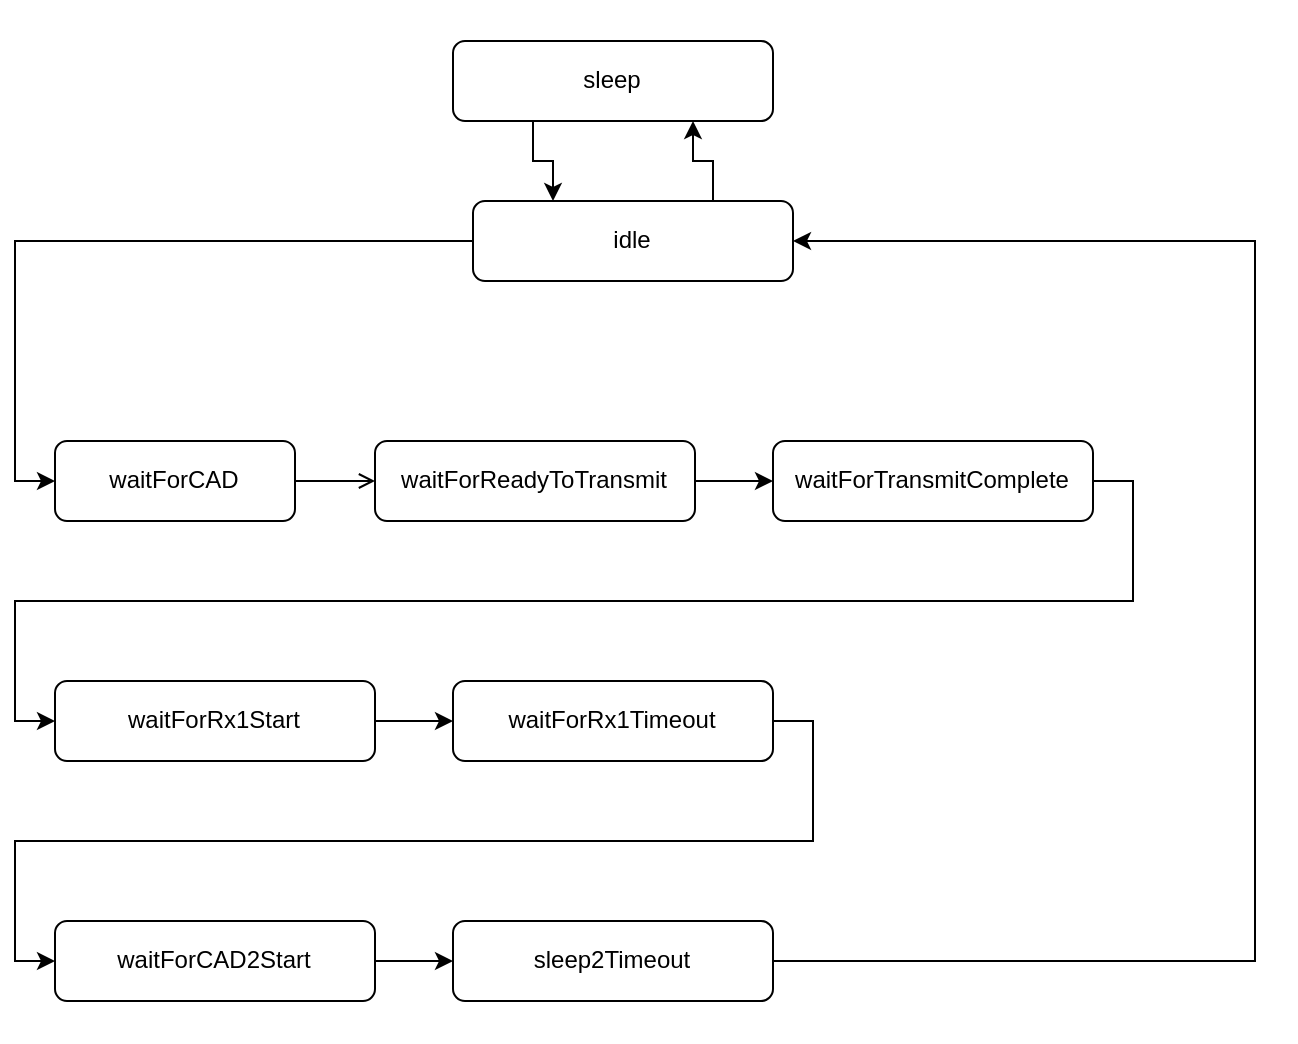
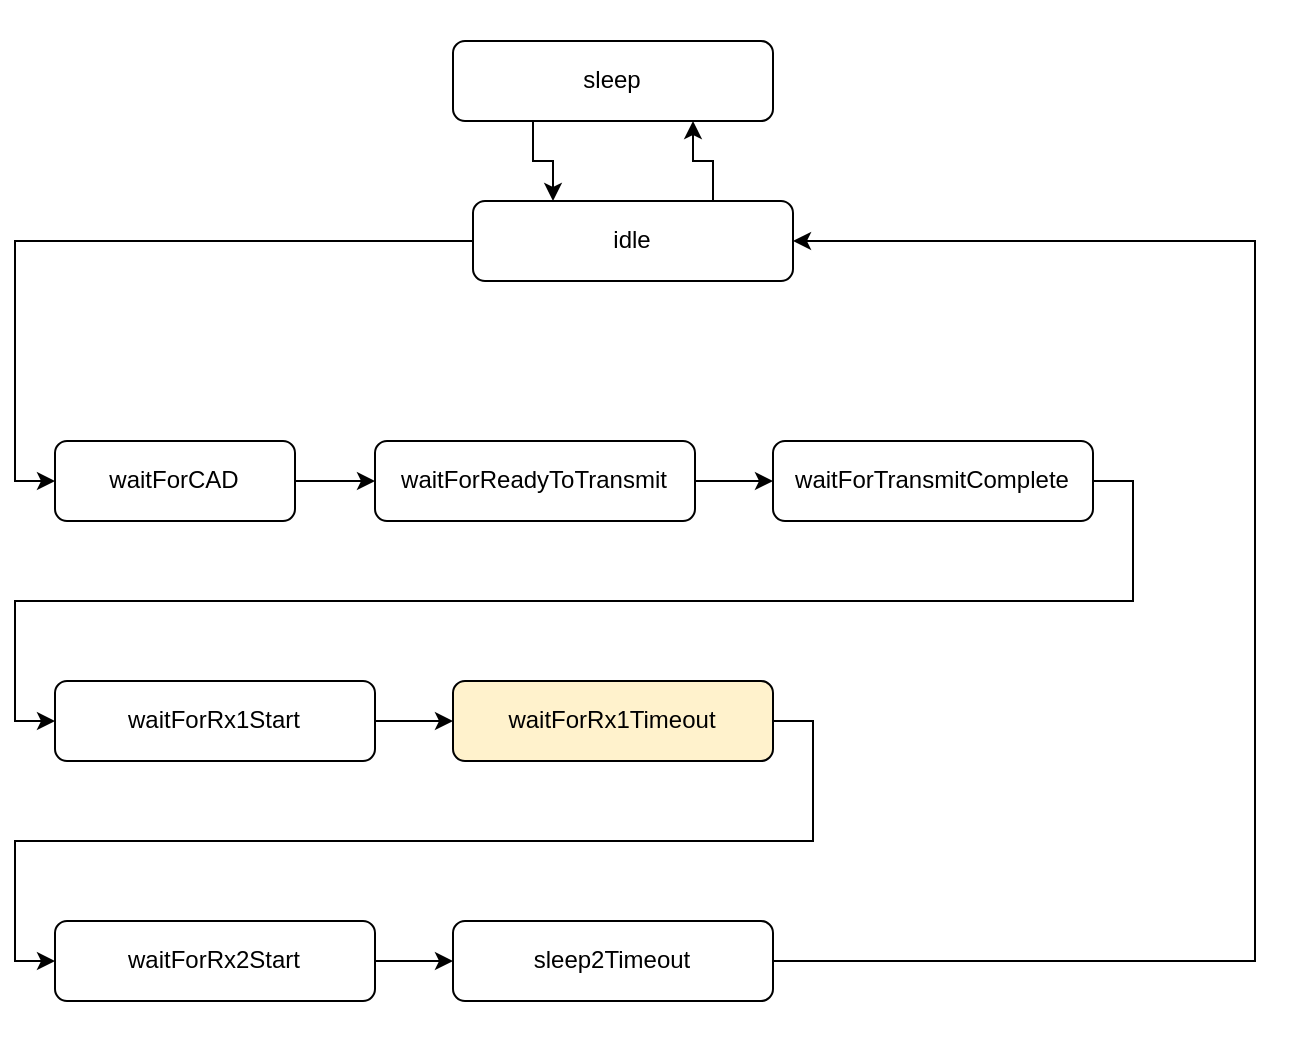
edge "waitForCAD" -> "waitForReadyToTransmit": arrowhead open -> classic
node "waitForRx1Timeout": fillcolor #ffffff -> #fff2cc
node "waitForCAD2Start": label "waitForCAD2Start" -> "waitForRx2Start"
